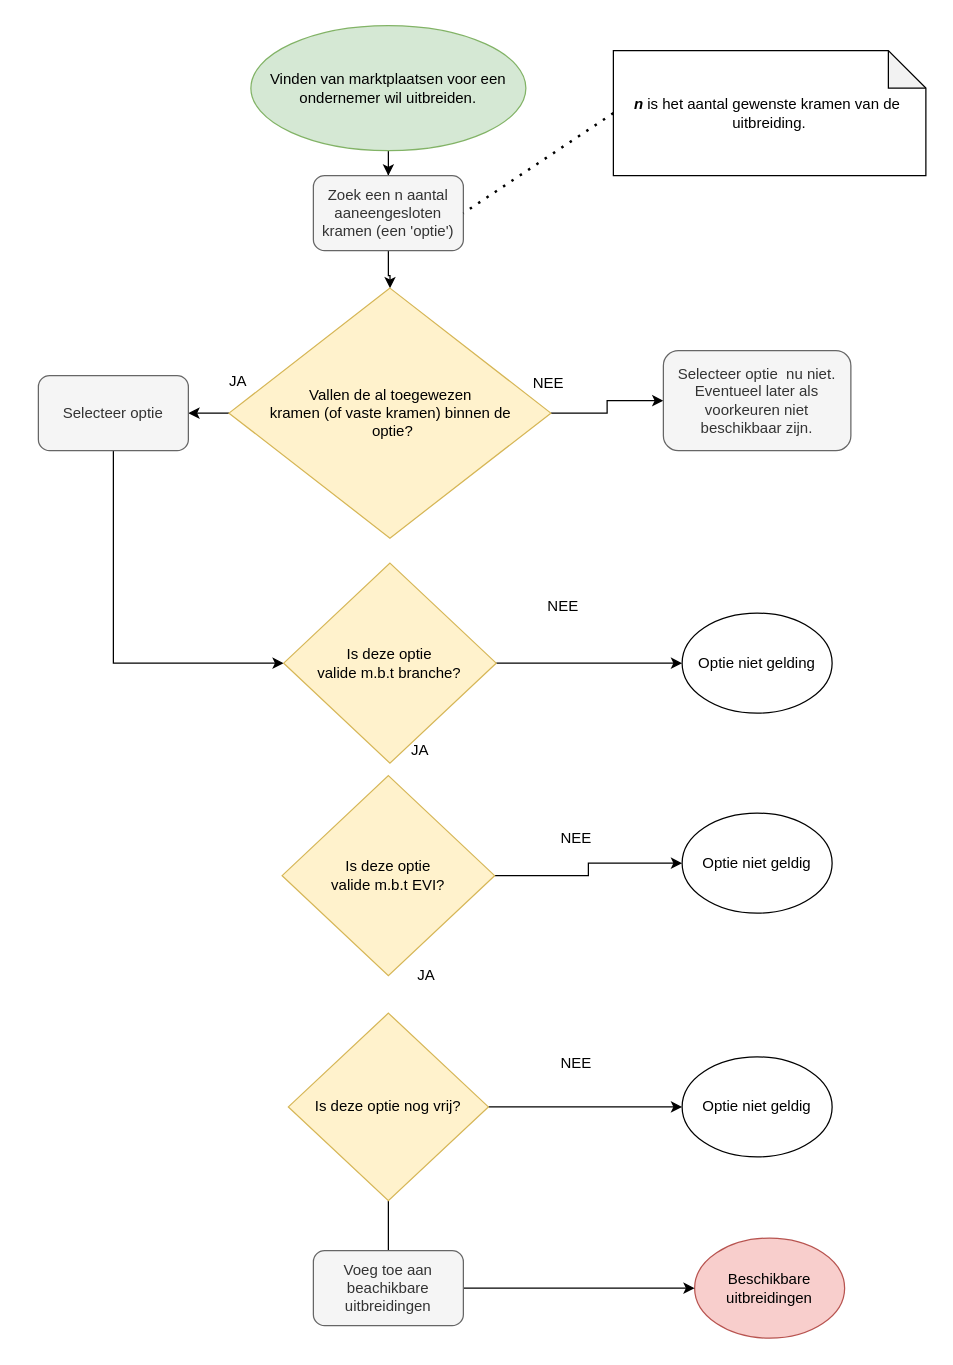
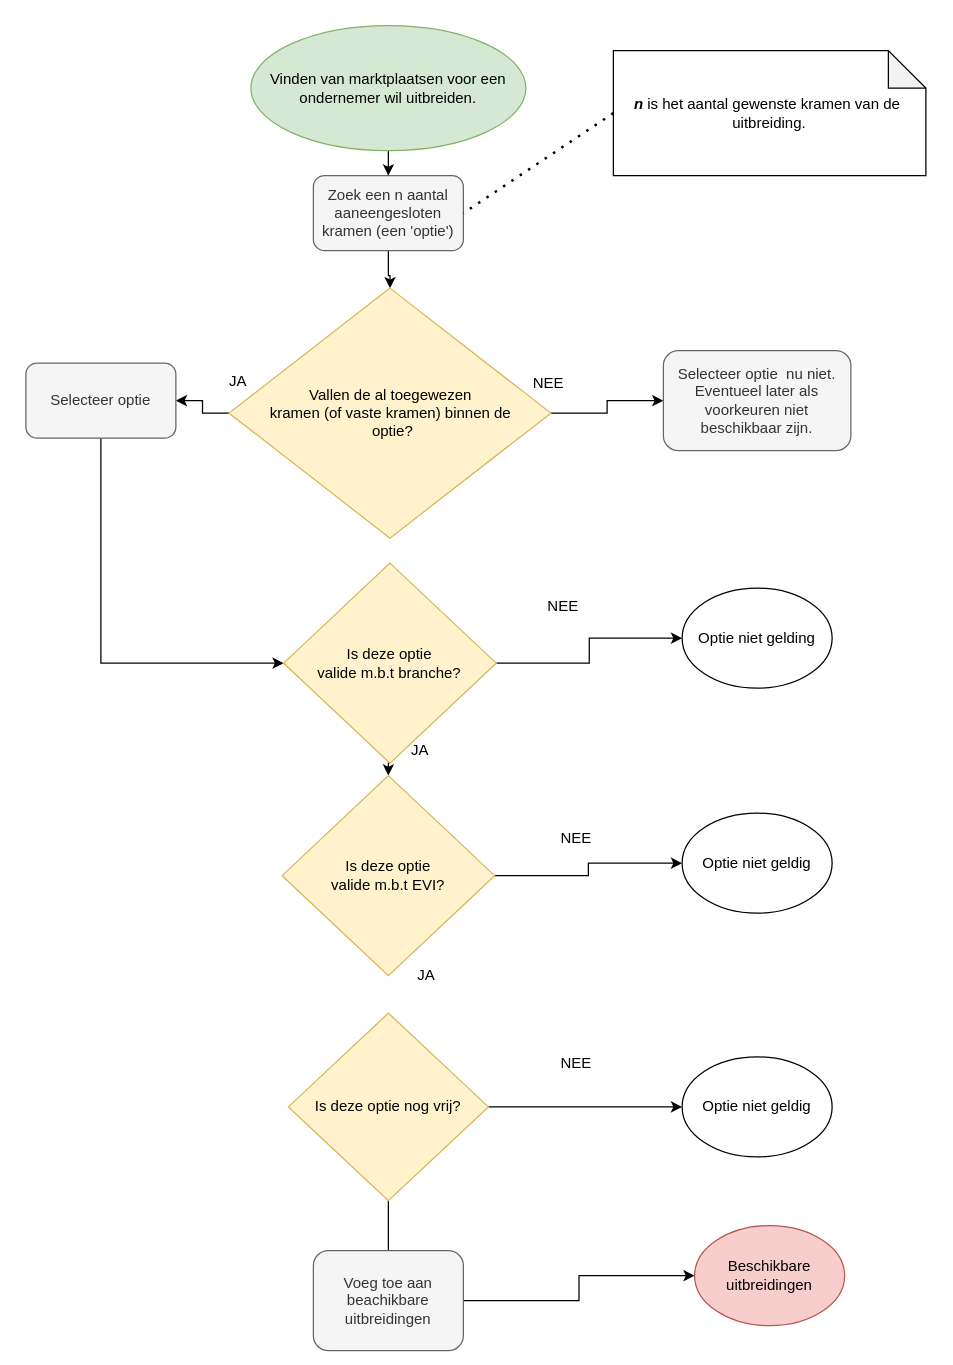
node "Selecteer optie": moved (113, 413) -> (101, 401)
node "Optie niet gelding": moved (757, 663) -> (757, 638)
edge "Is deze optie valide m.b.t branche?" -> "Is deze optie valide m.b.t EVI?": added
node "Voeg toe aan beachikbare uitbreidingen": size 150x75 -> 150x100
node "Beschikbare uitbreidingen": moved (769, 1288) -> (769, 1276)
